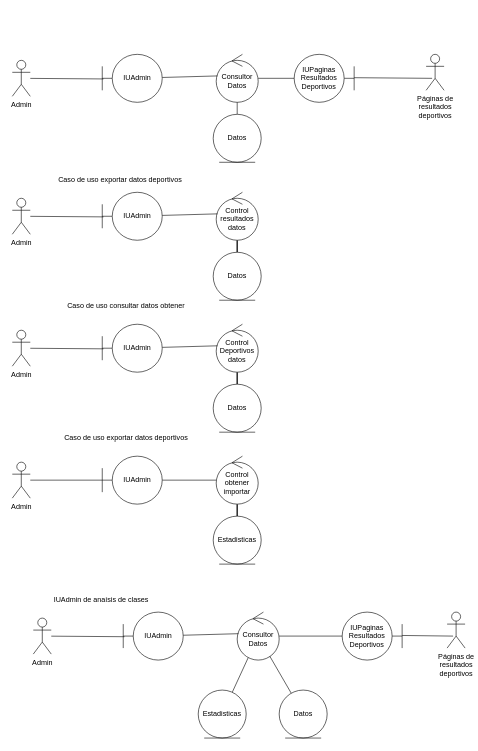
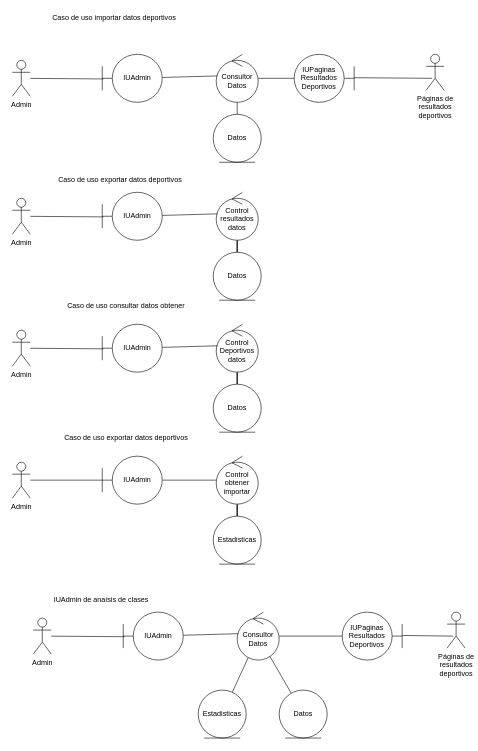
node "Caso de uso importar datos deportivos": added
